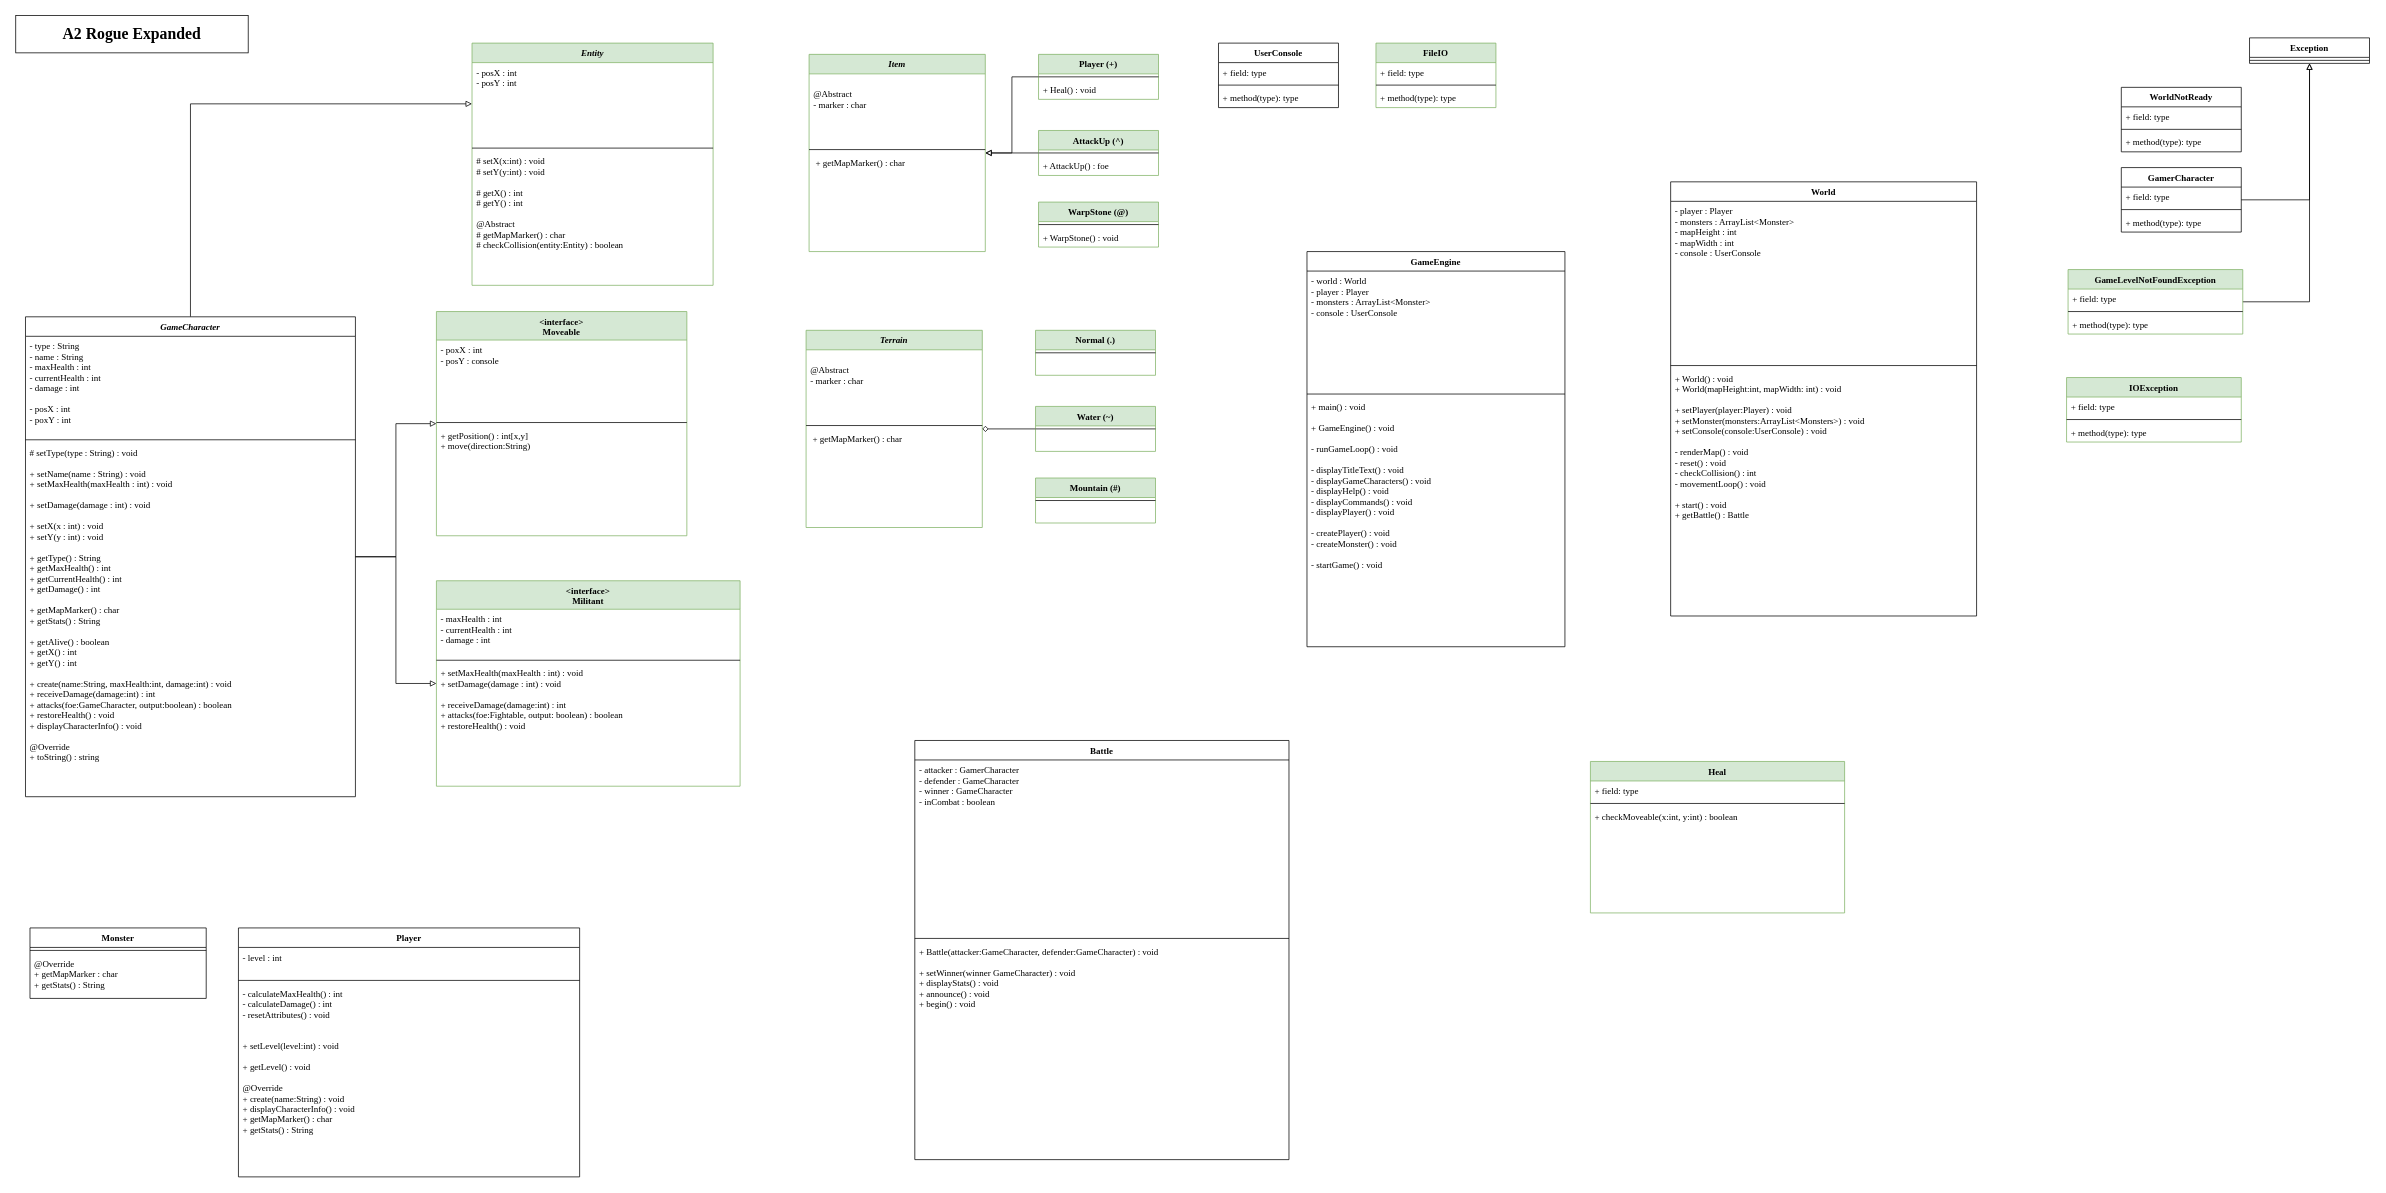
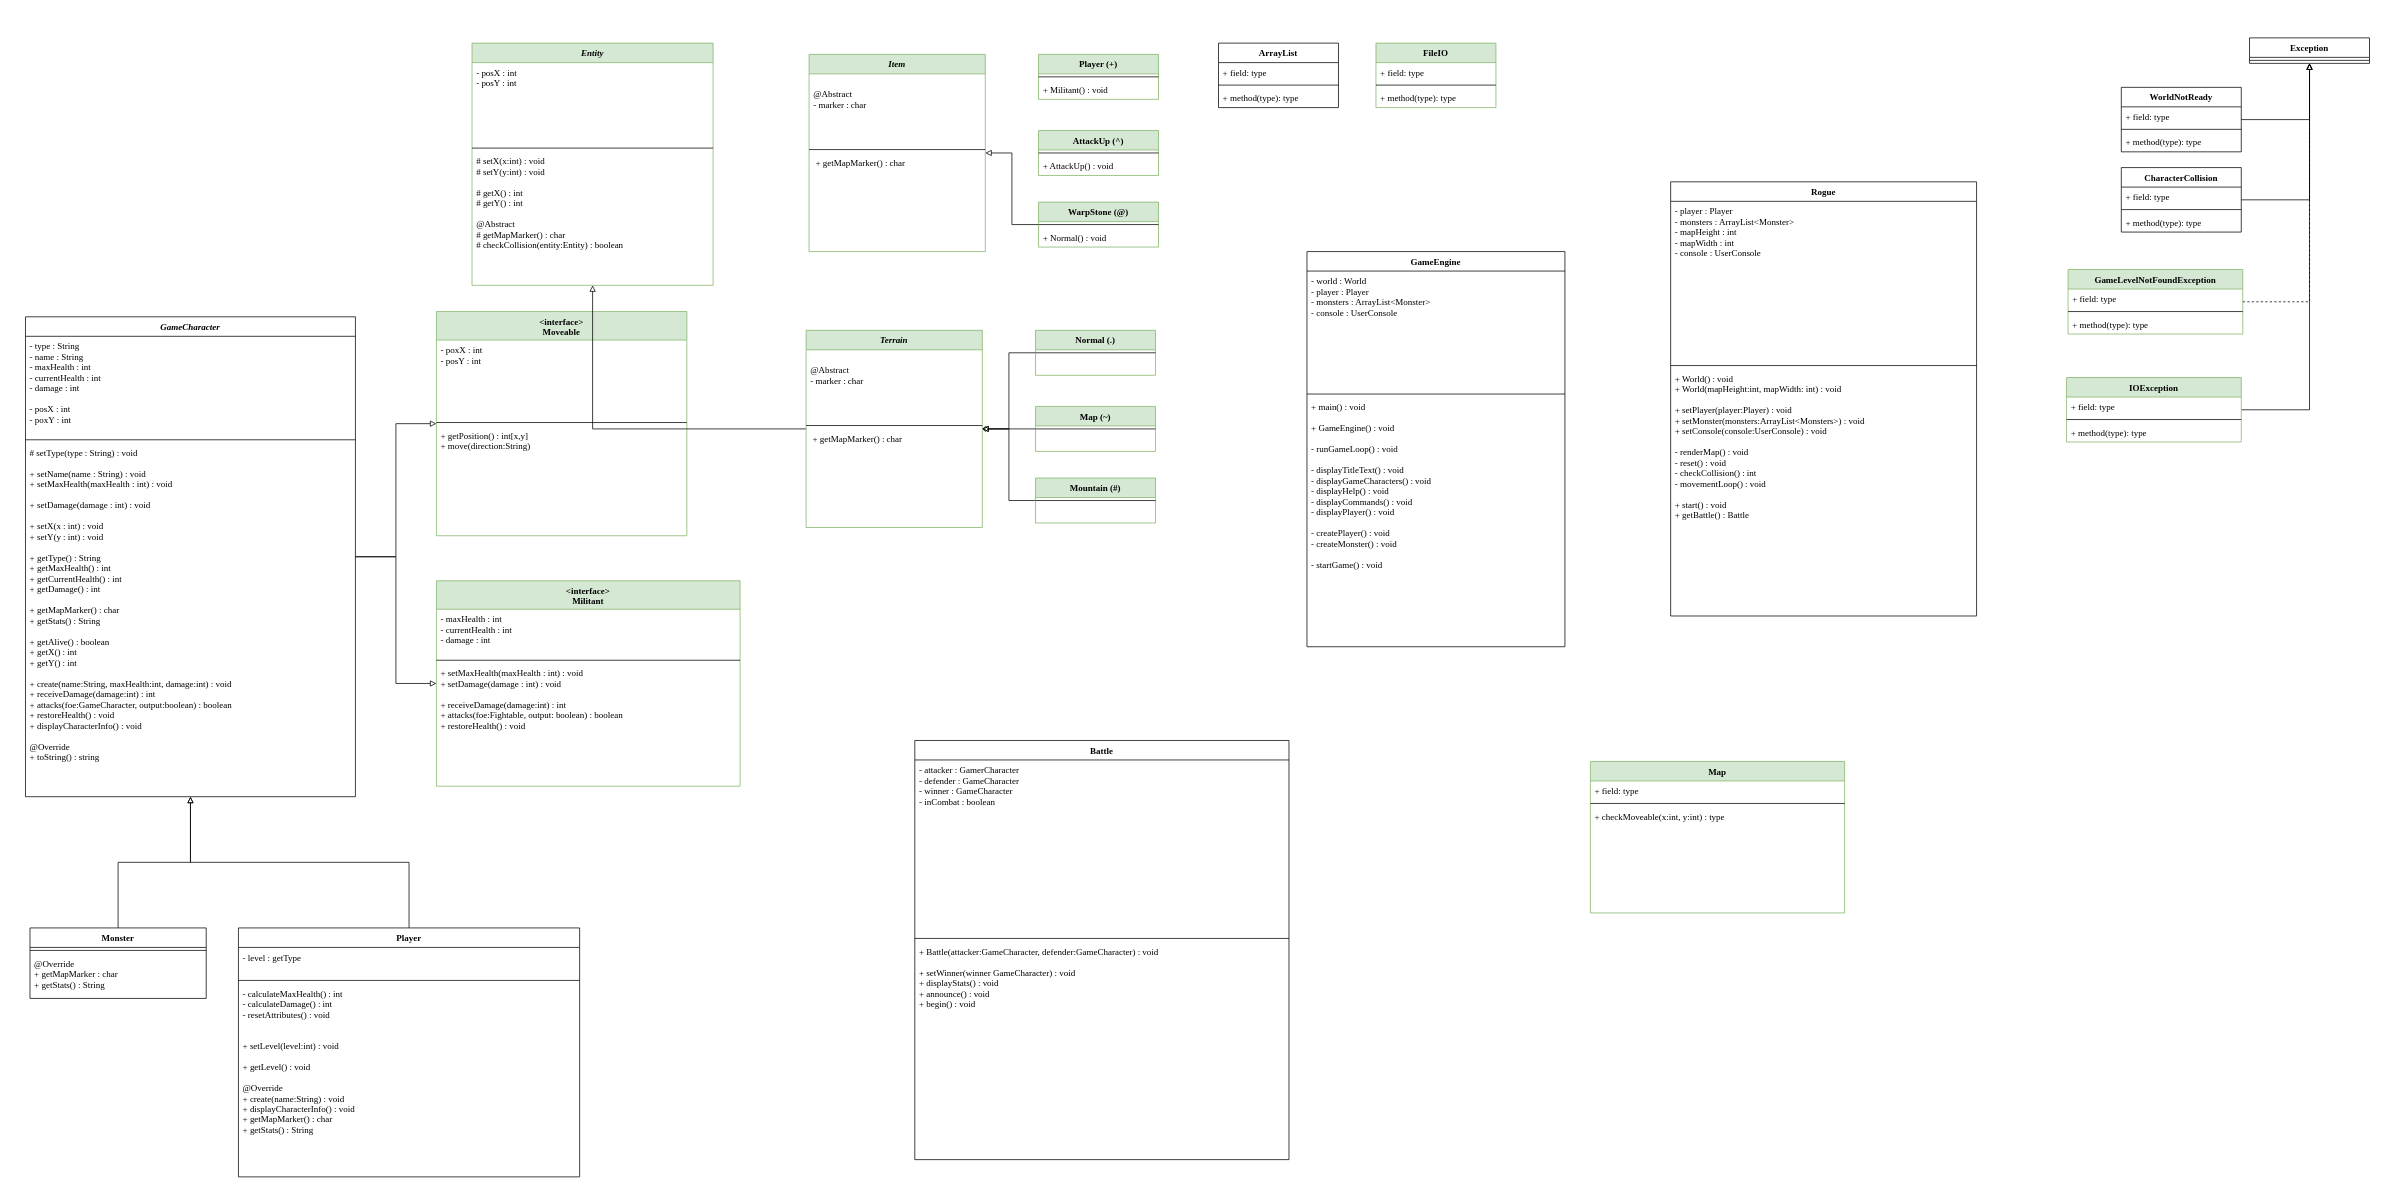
node "A2 Rogue Expanded": removed
node "UserConsole": label "UserConsole" -> "ArrayList"
node "+ Heal() : void": label "+ Heal() : void" -> "+ Militant() : void"
edge "Player (+)" -> "Item": removed
edge "GameCharacter" -> "- posX : int - posY : int": removed
edge "WorldNotReady" -> "Exception": added
edge "AttackUp (^)" -> "Item": removed
node "+ AttackUp() : foe": label "+ AttackUp() : foe" -> "+ AttackUp() : void"
node "GamerCharacter": label "GamerCharacter" -> "CharacterCollision"
node "World": label "World" -> "Rogue"
edge "WarpStone (@)" -> "Item": added
node "+ WarpStone() : void": label "+ WarpStone() : void" -> "+ Normal() : void"
edge "GameLevelNotFoundException" -> "Exception": style solid -> dashed
node "- poxX : int - posY : console": label "- poxX : int - posY : console" -> "- poxX : int - posY : int"
edge "Normal (.)" -> "Terrain": added
edge "IOException" -> "Exception": added
node "Water (~)": label "Water (~)" -> "Map (~)"
edge "Terrain" -> "Entity": added
edge "Mountain (#)" -> "Terrain": added
node "Heal": label "Heal" -> "Map"
node "+ checkMoveable(x:int, y:int) : boolean": label "+ checkMoveable(x:int, y:int) : boolean" -> "+ checkMoveable(x:int, y:int) : type"
edge "Monster" -> "GameCharacter": added
edge "Player" -> "GameCharacter": added
node "- level : int": label "- level : int" -> "- level : getType"
